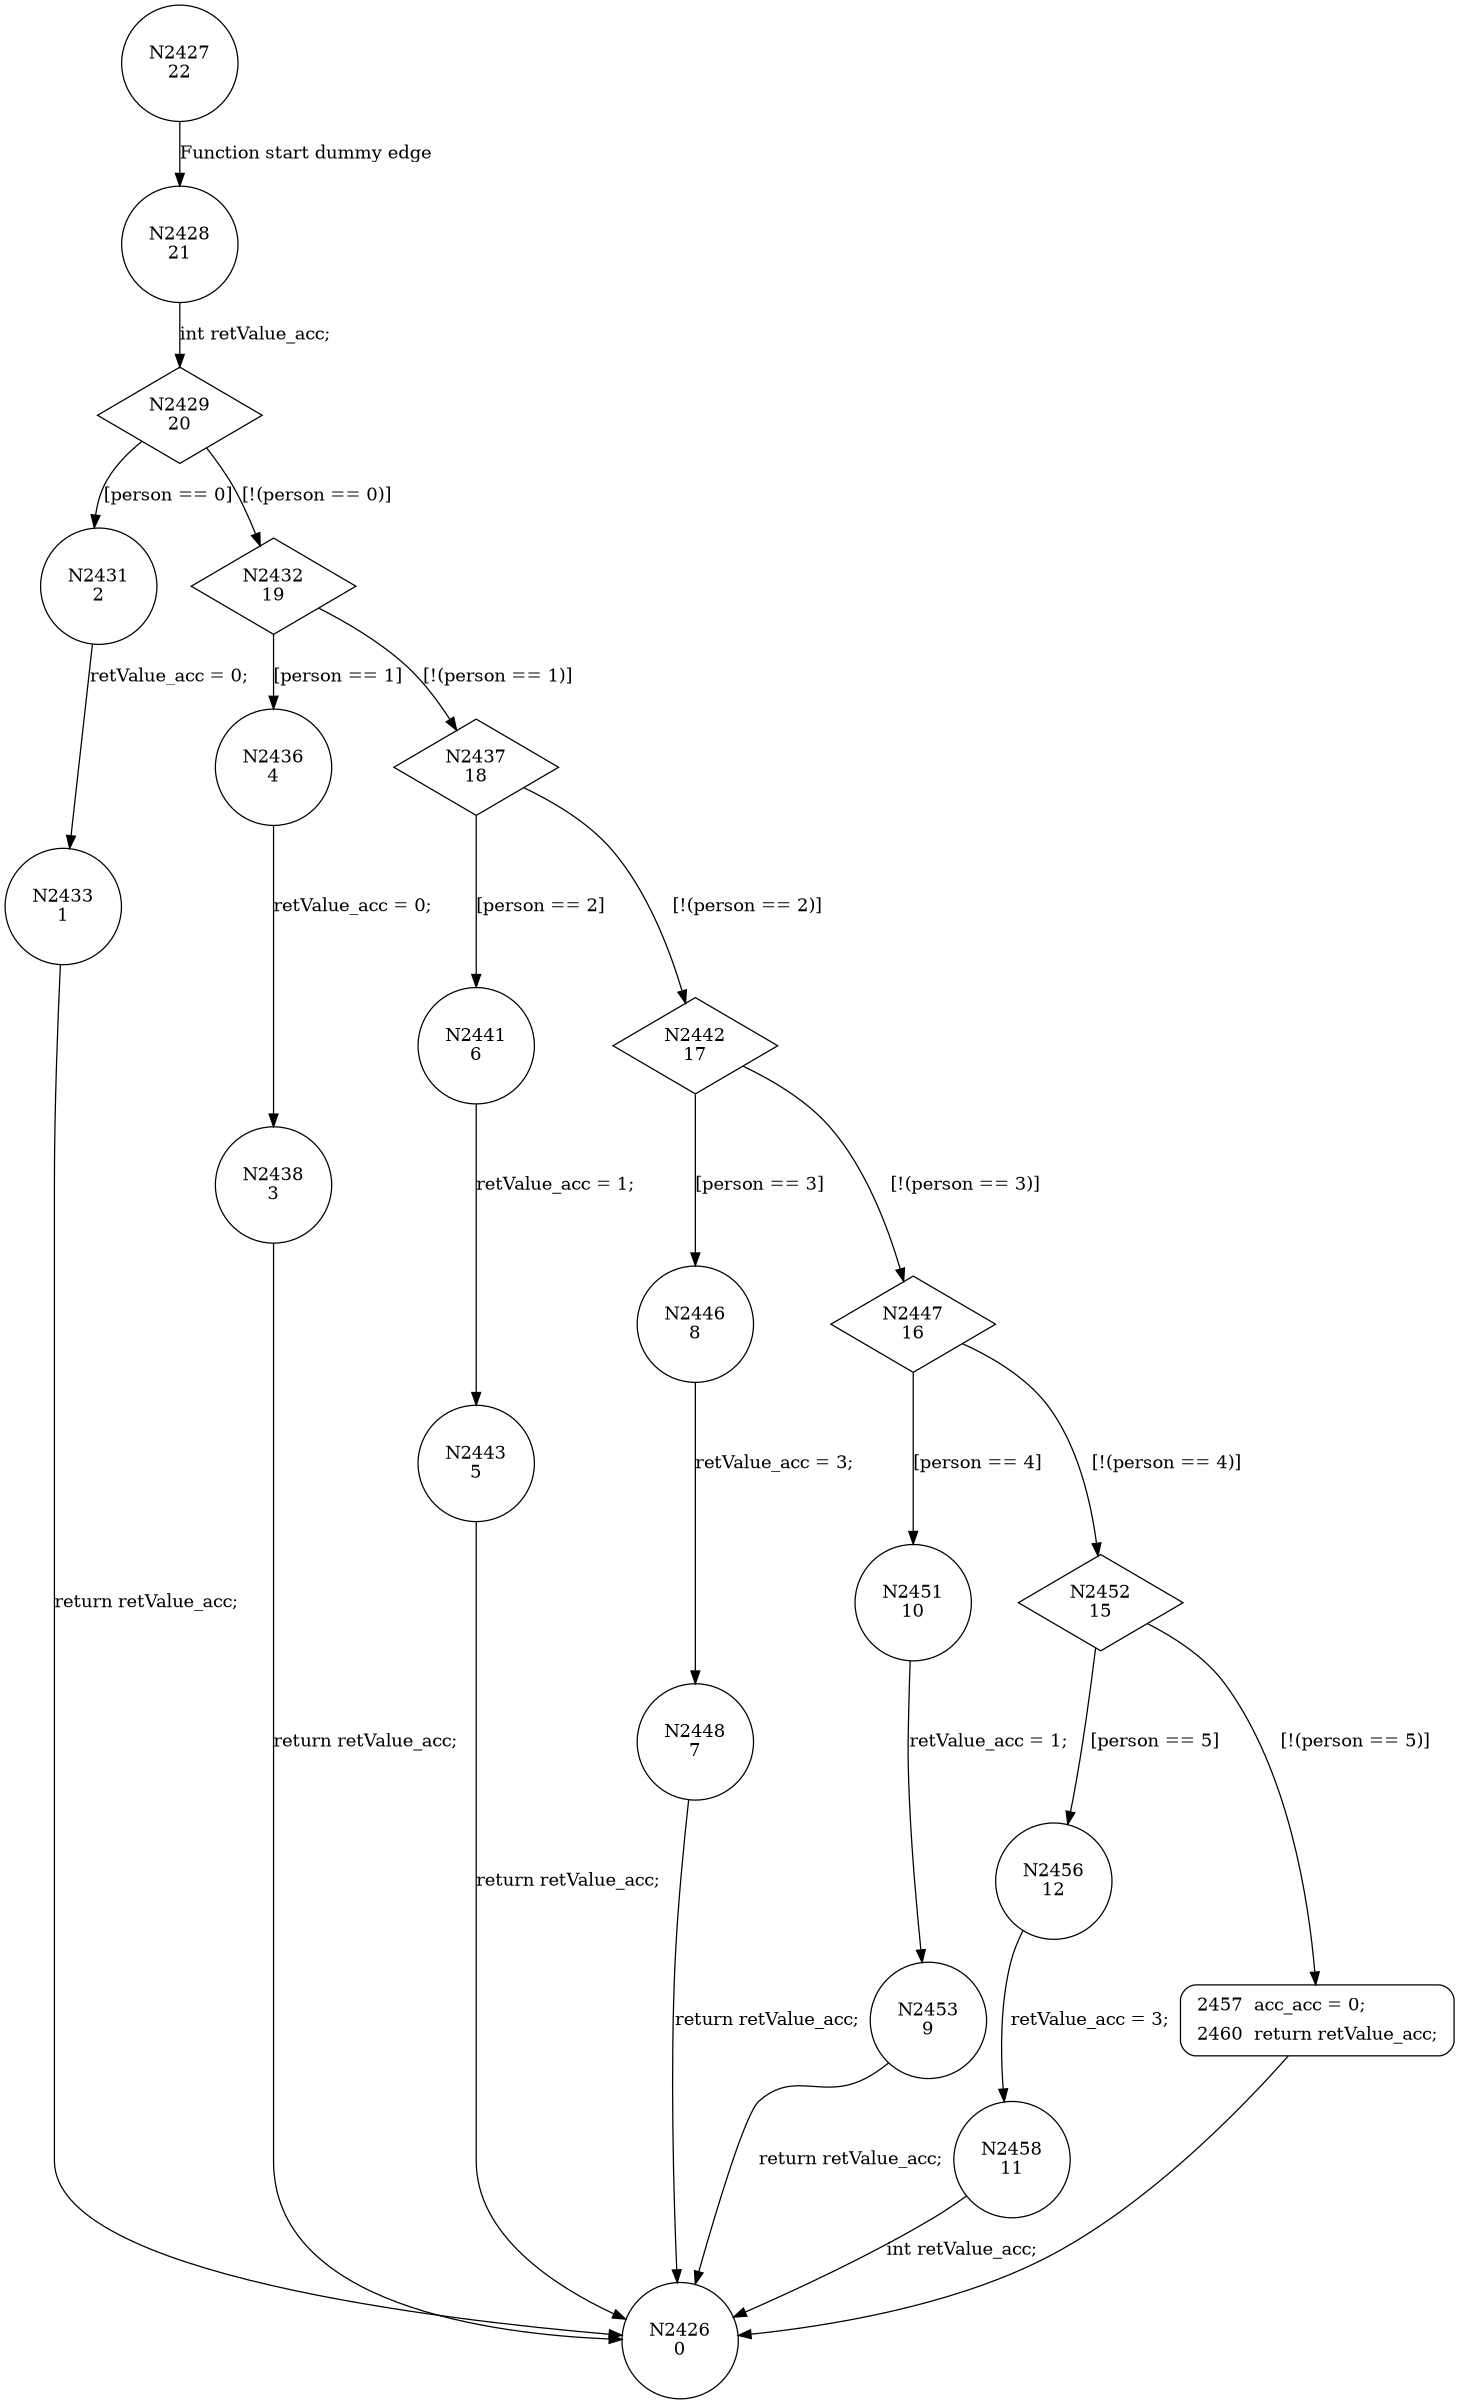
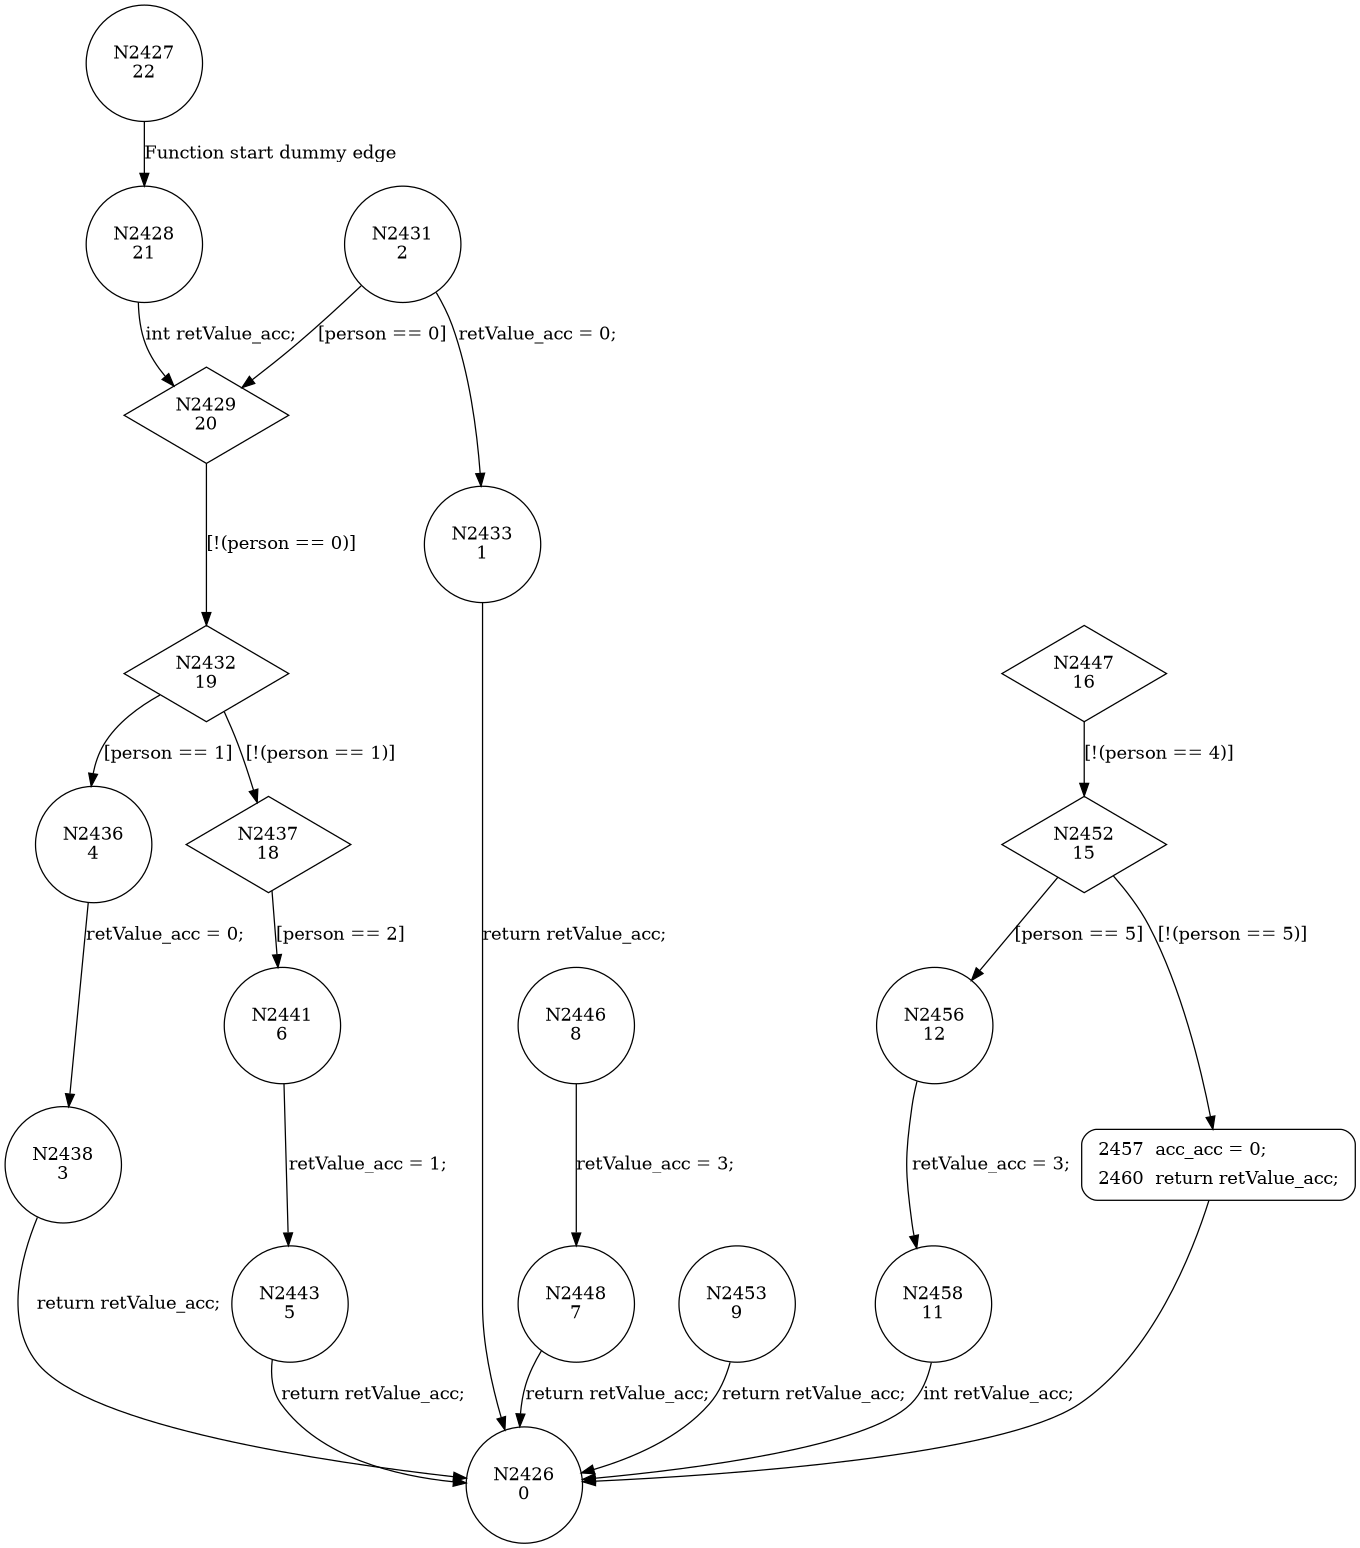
edge "N2429 20" -> "N2431 2": reversed
node "N2442 17": removed
node "N2451 10": removed
